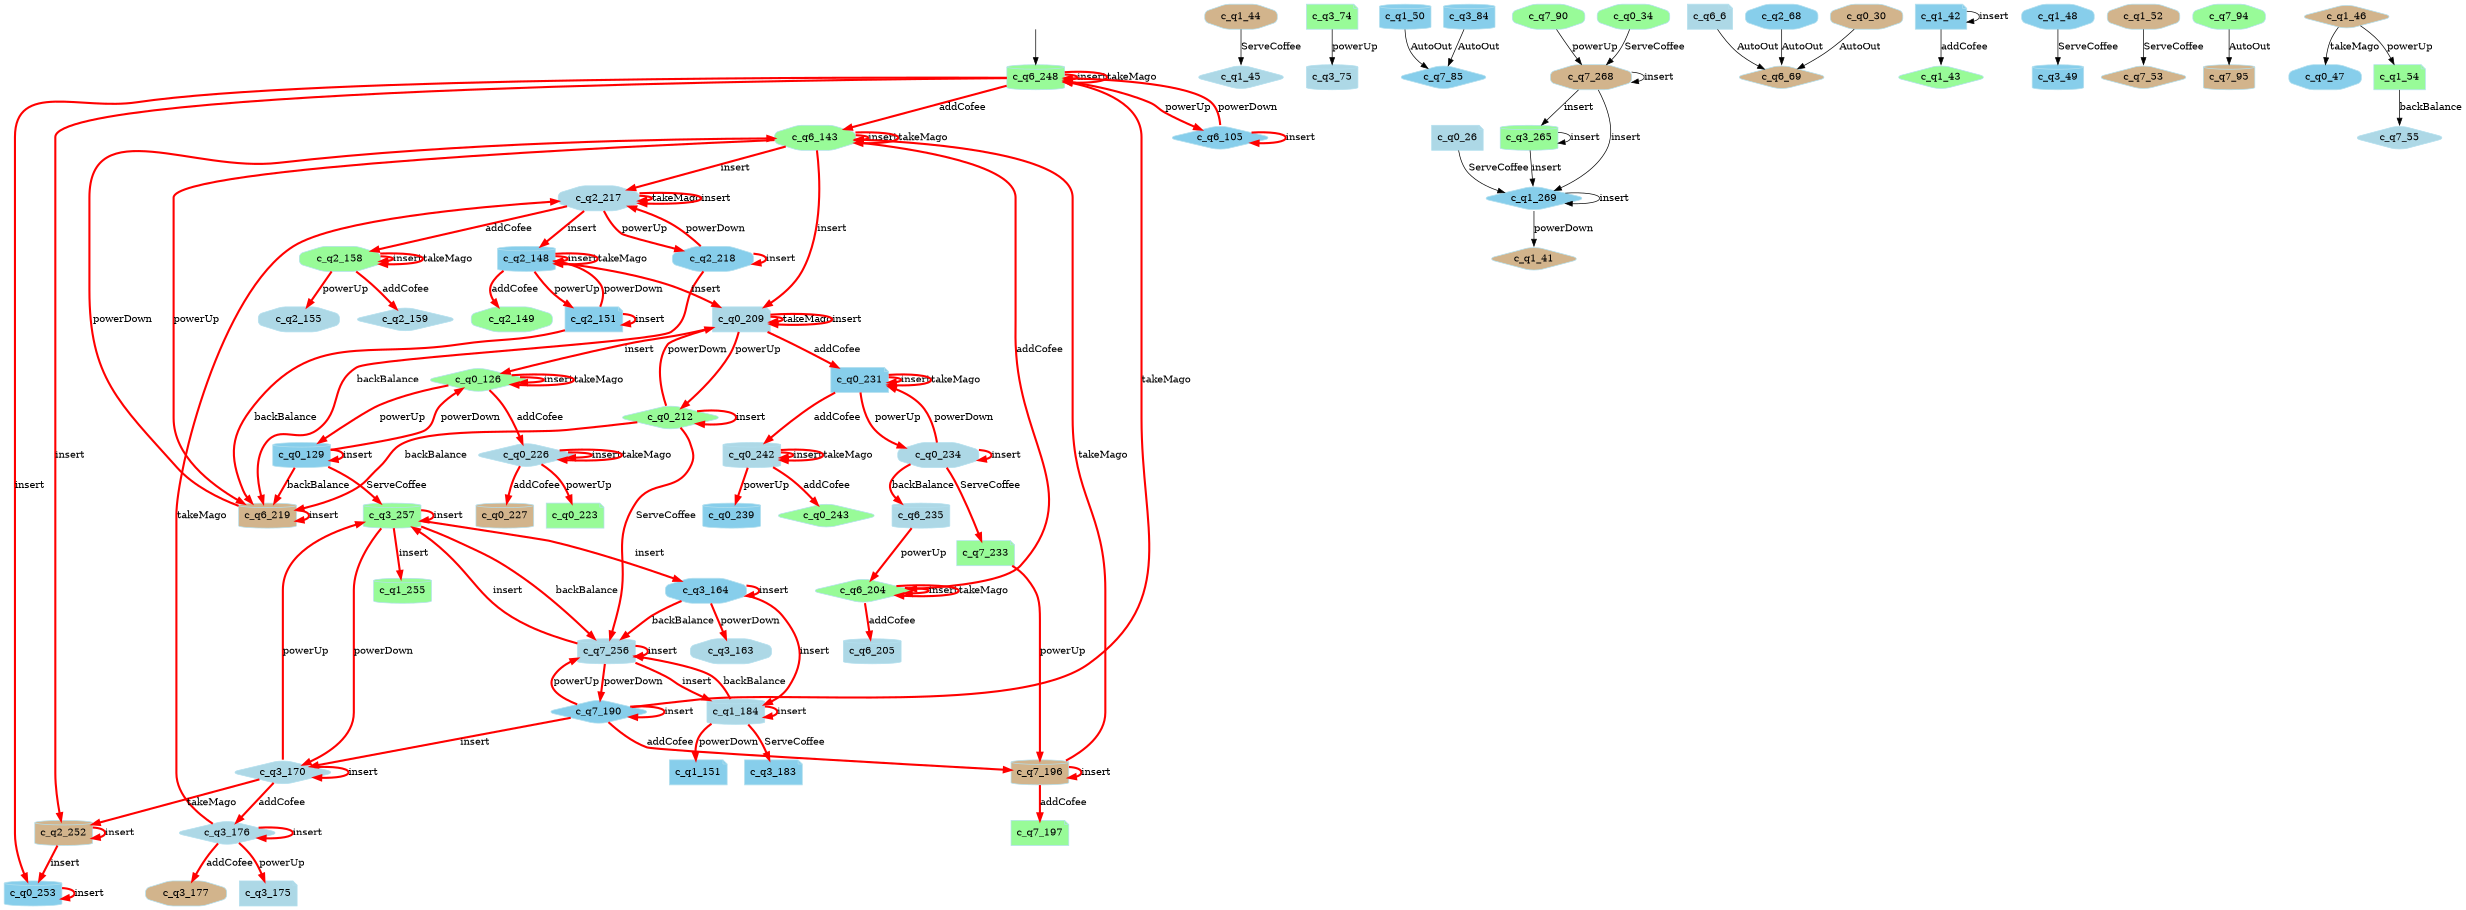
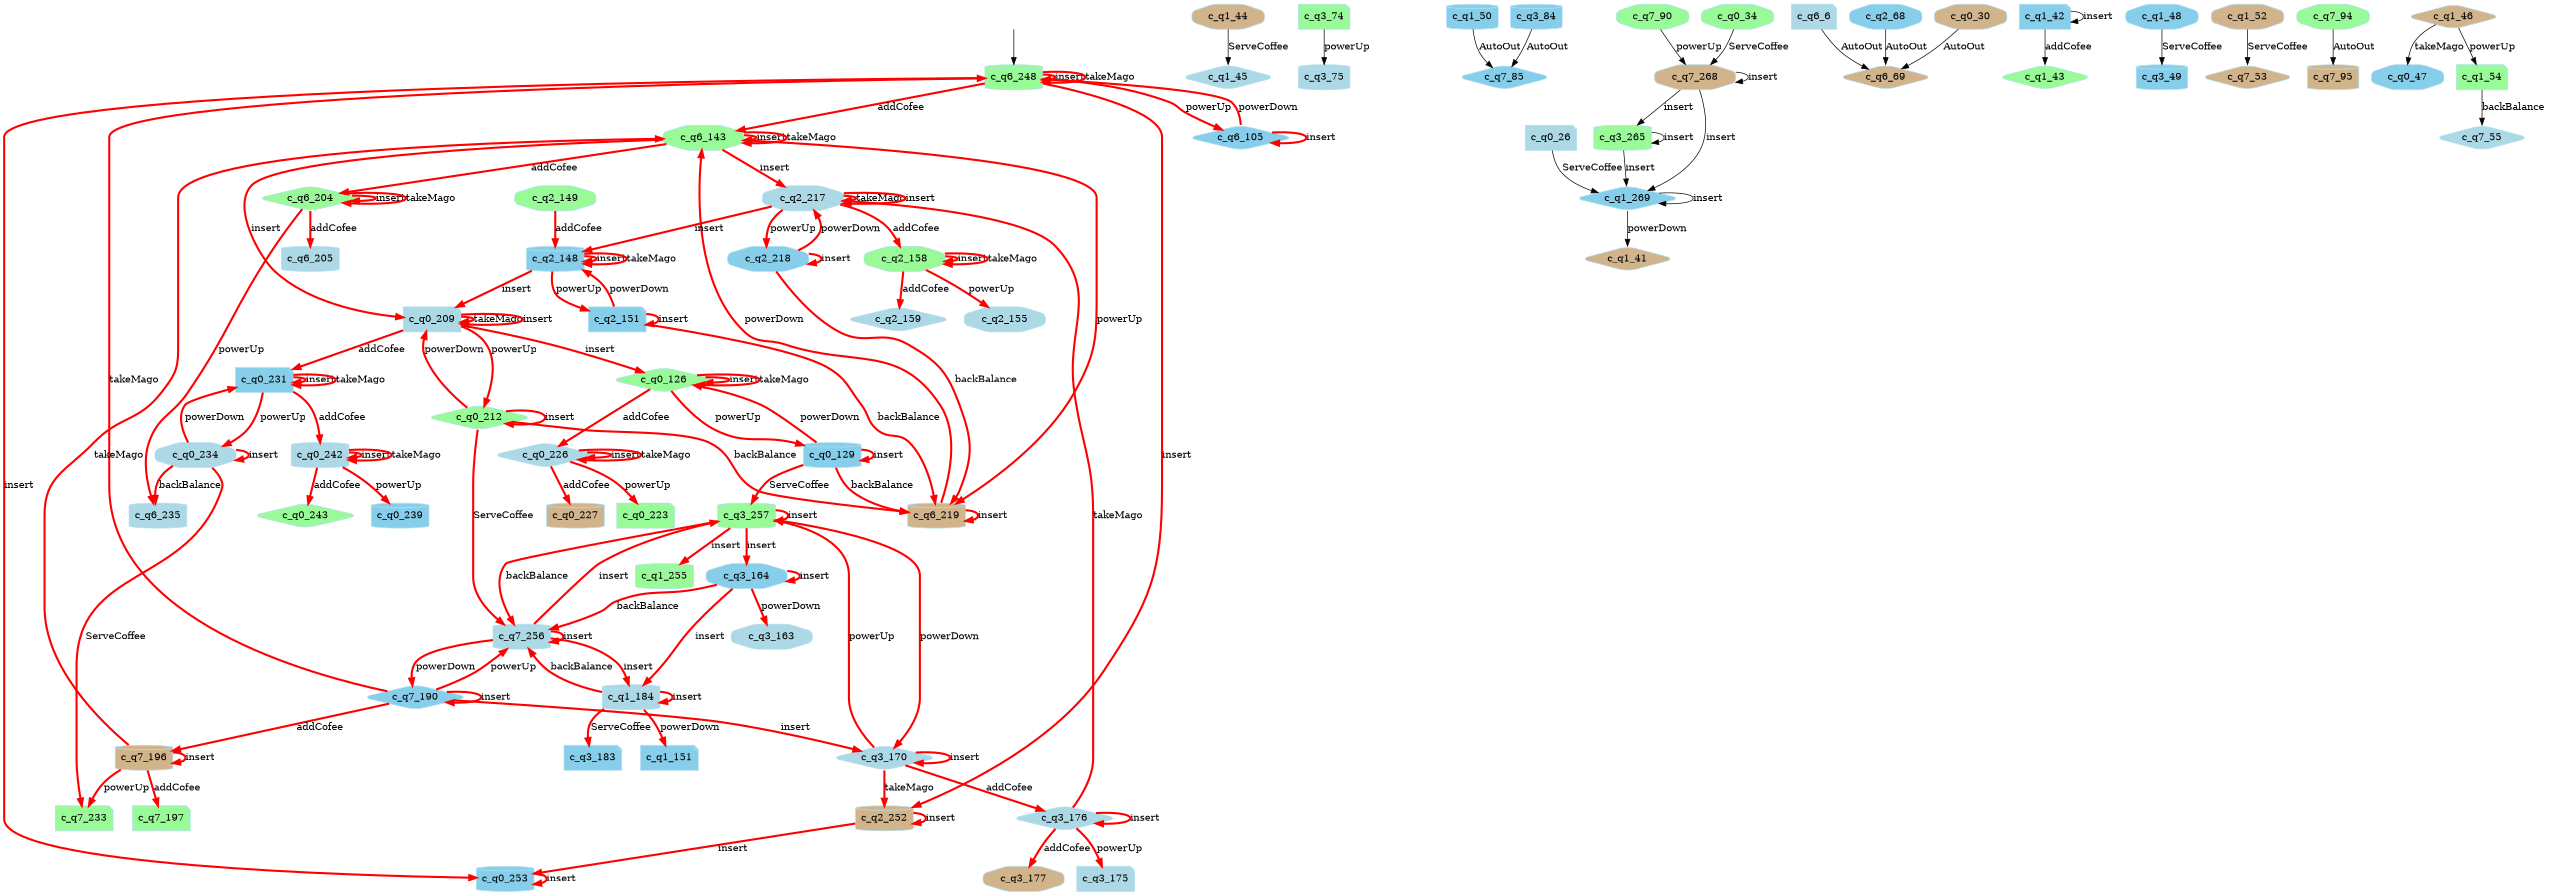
edge "c_q2_148" -> "c_q2_149": reversed
edge "c_q6_235" -> "c_q6_204": reversed
edge "c_q7_233" -> "c_q7_196": reversed
